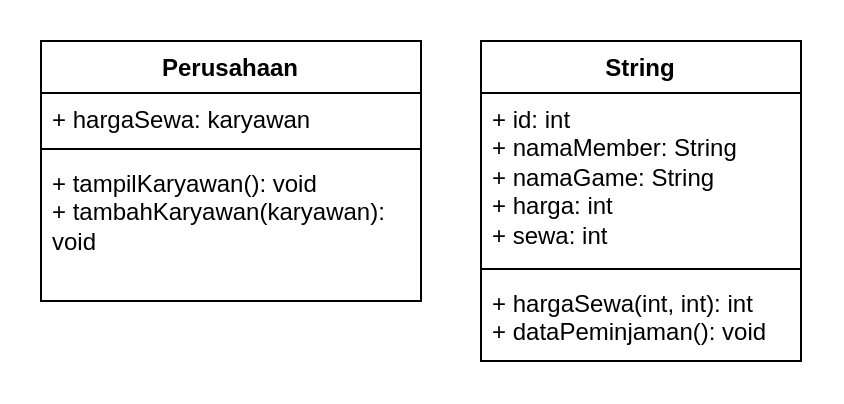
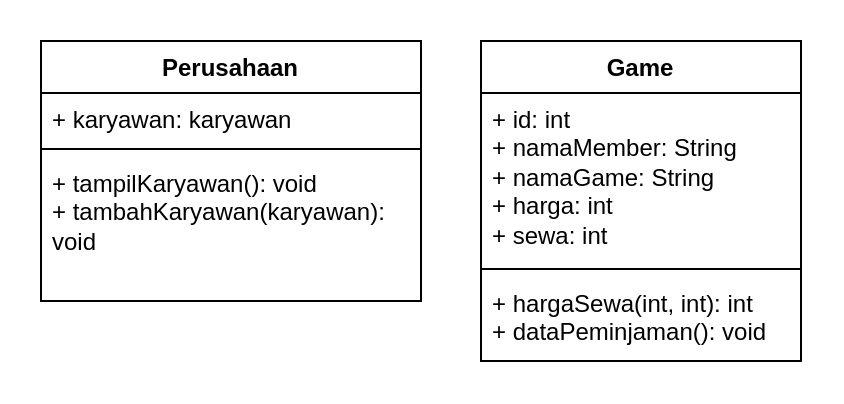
node "String": label "String" -> "Game"
node "+ hargaSewa: karyawan": label "+ hargaSewa: karyawan" -> "+ karyawan: karyawan"
